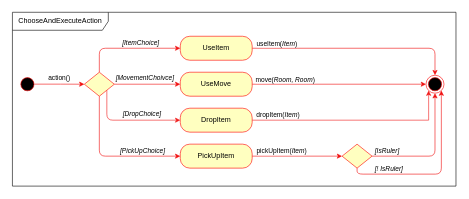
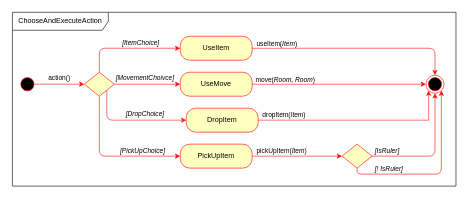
node "DropItem": moved (216, 120) -> (222, 120)
